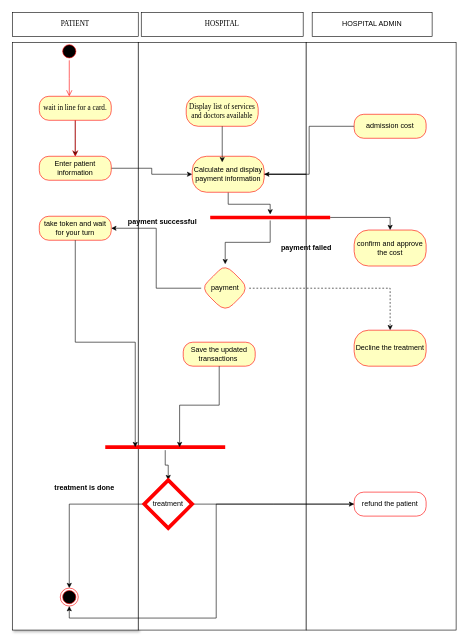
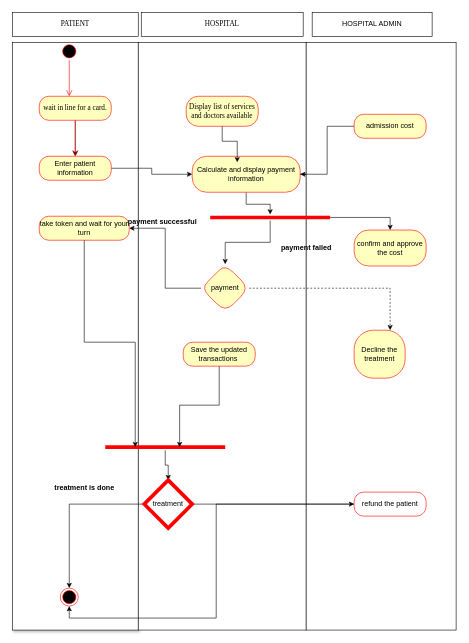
node "Calculate and display payment information": size 72x36 -> 108x36
node "take token and wait for your turn": size 72x24 -> 90x24
node "Decline the treatment": size 72x36 -> 51x48
